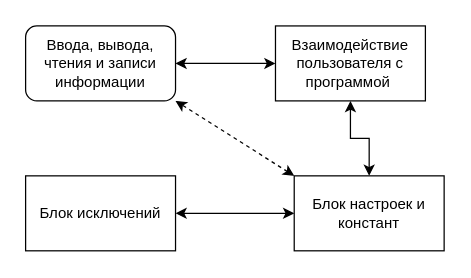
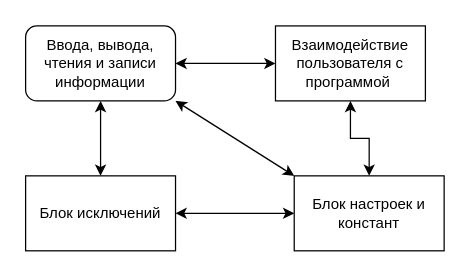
edge "Ввода, вывода, чтения и записи информации" -- "Блок настроек и констант": style dashed -> solid
edge "Ввода, вывода, чтения и записи информации" -- "Блок исключений": added
